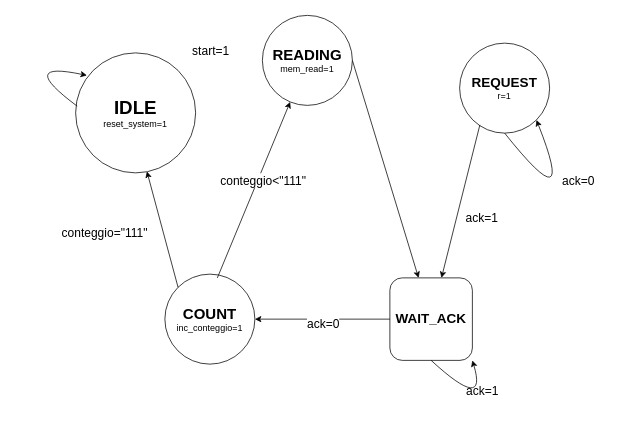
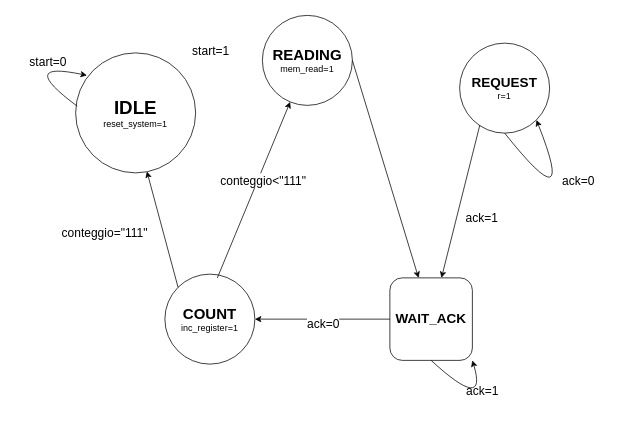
node "start=0": added
node "COUNT inc_conteggio=1": label "COUNT inc_conteggio=1" -> "COUNT inc_register=1"
